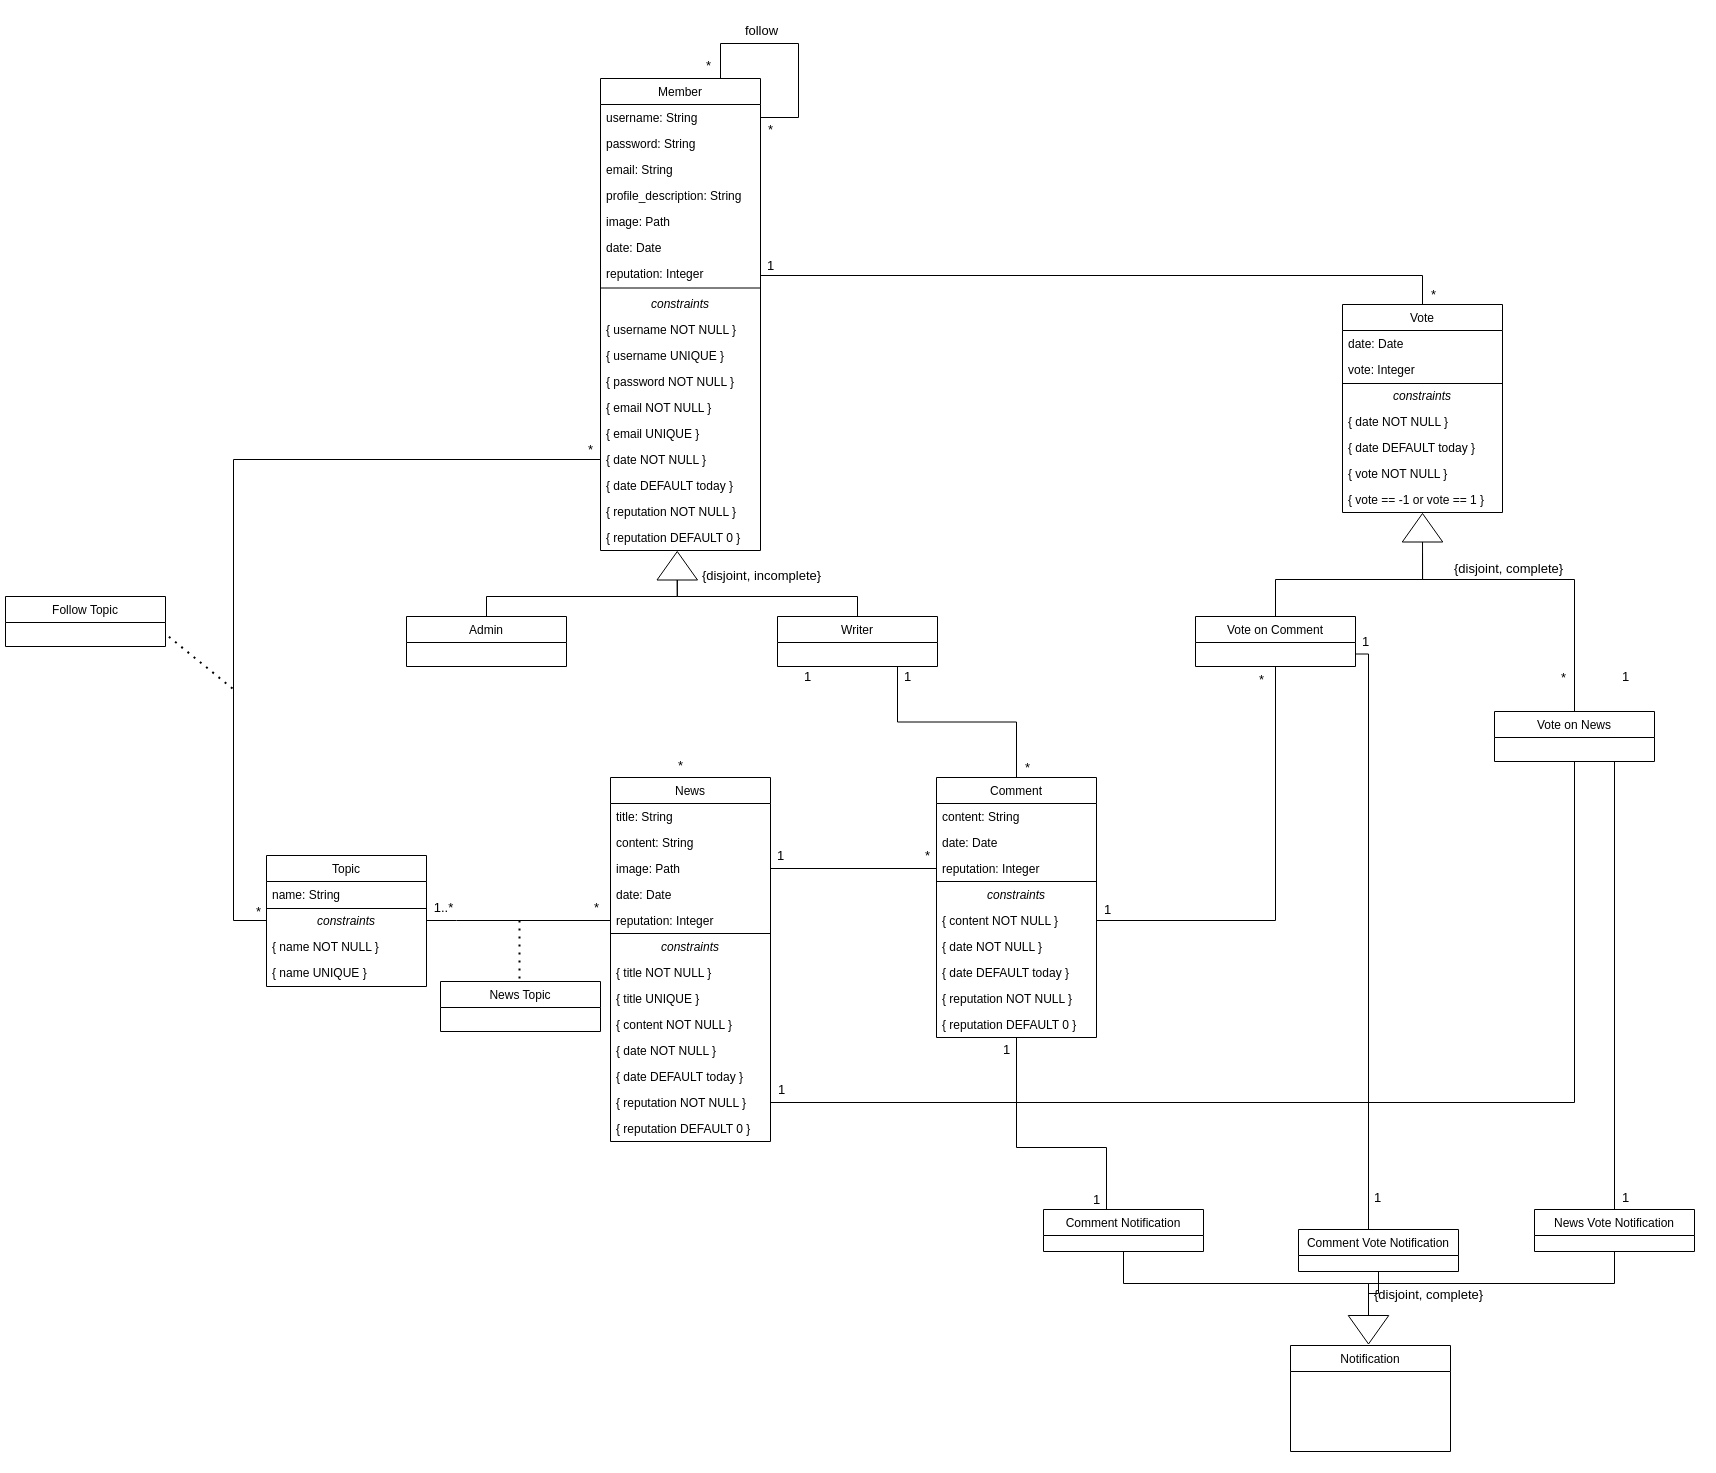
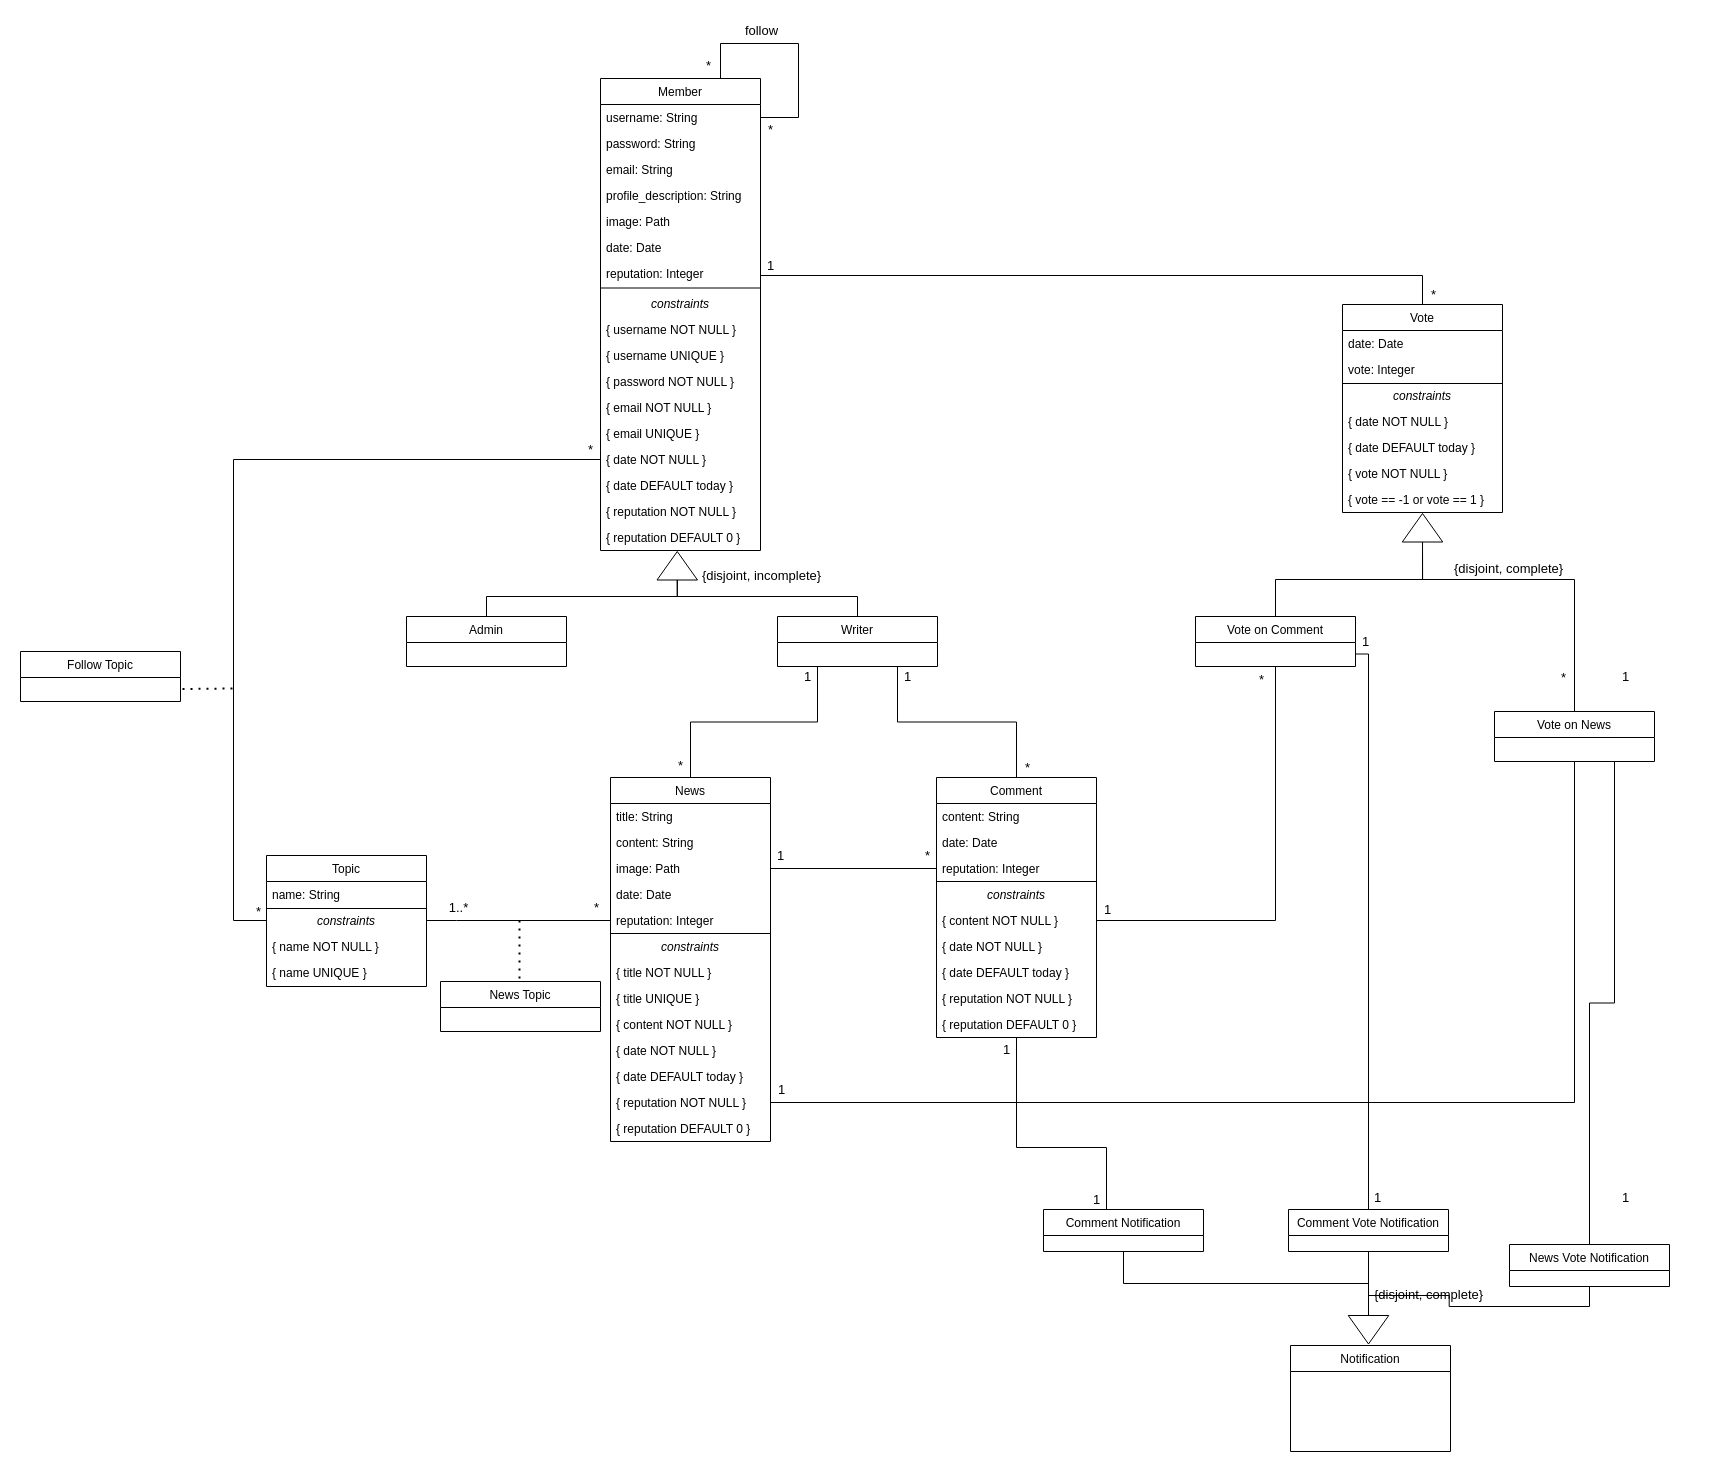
node "Follow Topic": moved (86, 622) -> (101, 677)
edge "Writer" -- "News": added
node "1..*": moved (444, 908) -> (459, 908)
node "News Vote Notification": moved (1615, 1231) -> (1590, 1266)
node "Comment Vote Notification": moved (1379, 1251) -> (1369, 1231)
